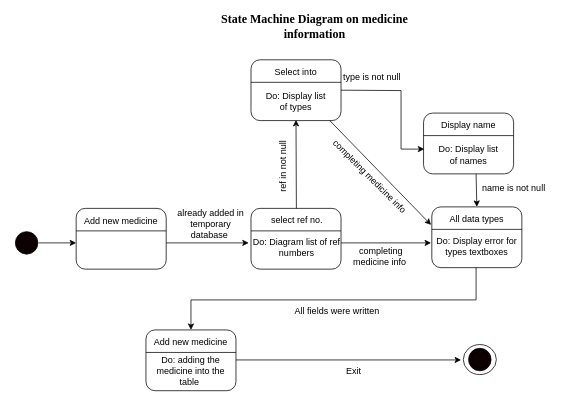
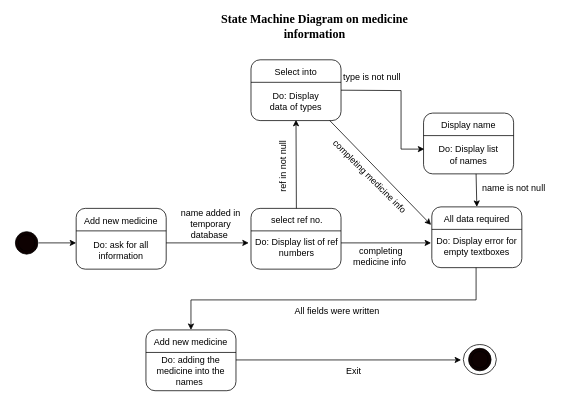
node "Do: Display list of types": label "Do: Display list of types" -> "Do: Display data of types"
node "All data types": label "All data types" -> "All data required"
node "already added in temporary database": label "already added in temporary database" -> "name added in temporary database"
node "Do: Display error for types textboxes": label "Do: Display error for types textboxes" -> "Do: Display error for empty textboxes"
node "Do: Diagram list of ref numbers": label "Do: Diagram list of ref numbers" -> "Do: Display list of ref numbers"
node "Do: ask for all information": added
node "Do: adding the medicine into the table": label "Do: adding the medicine into the table" -> "Do: adding the medicine into the names"
